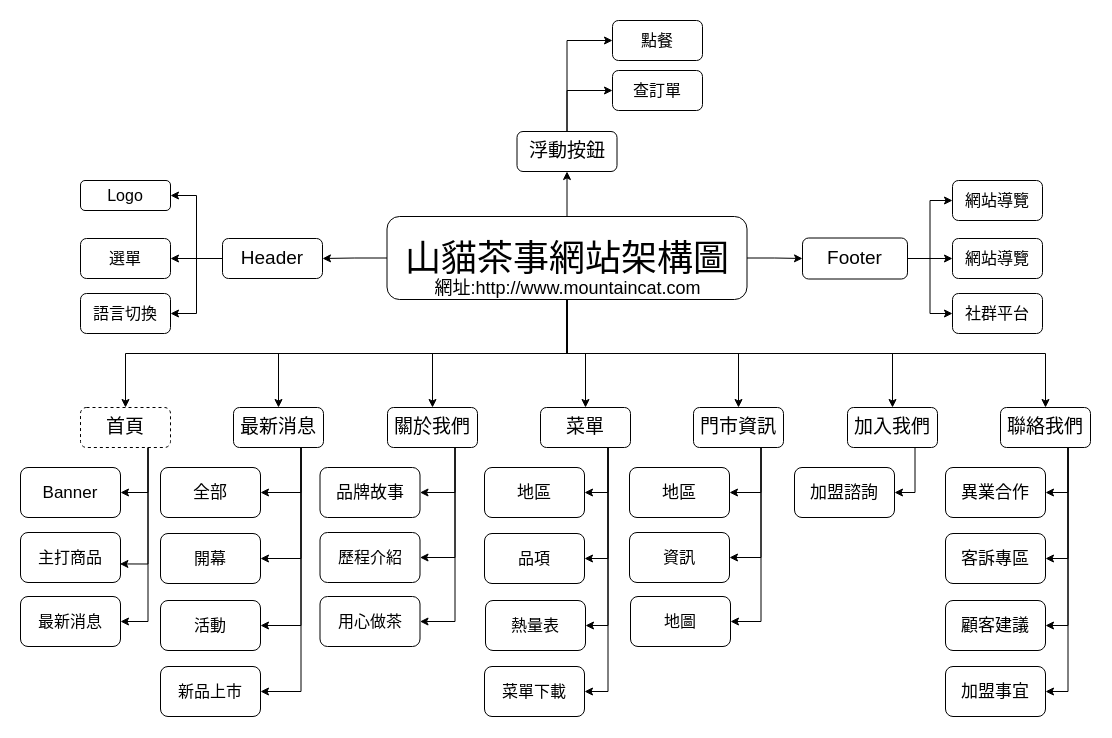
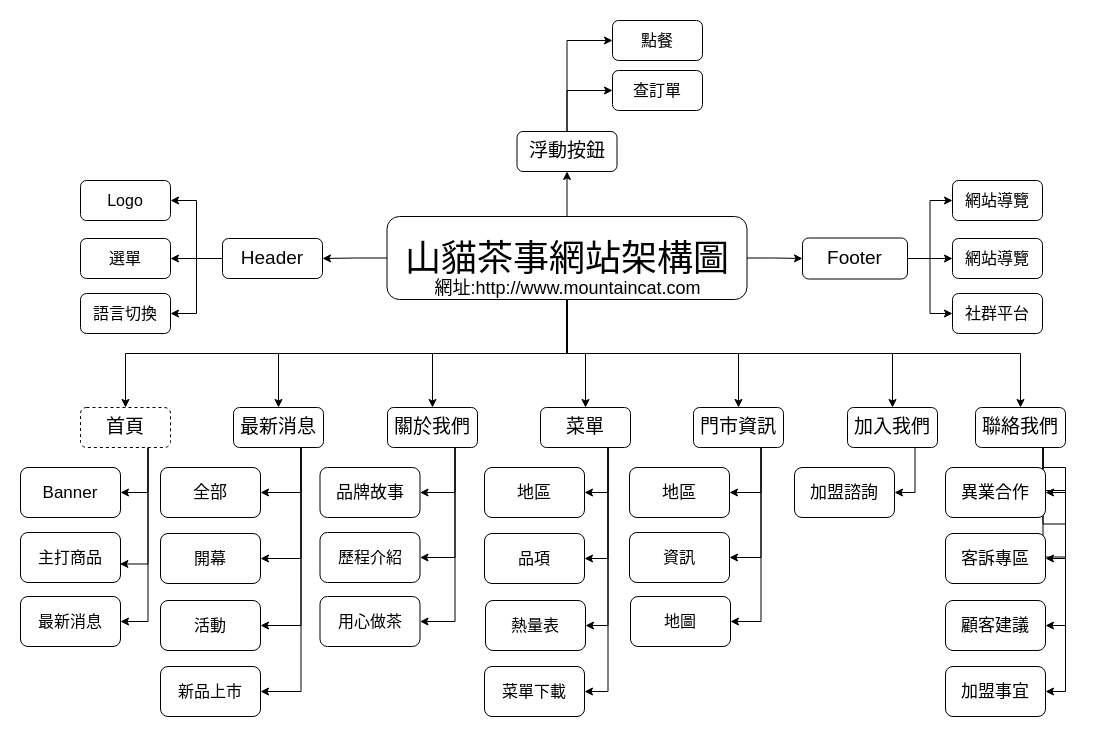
node "Logo": size 90x30 -> 90x40
node "聯絡我們": moved (1046, 428) -> (1021, 428)
